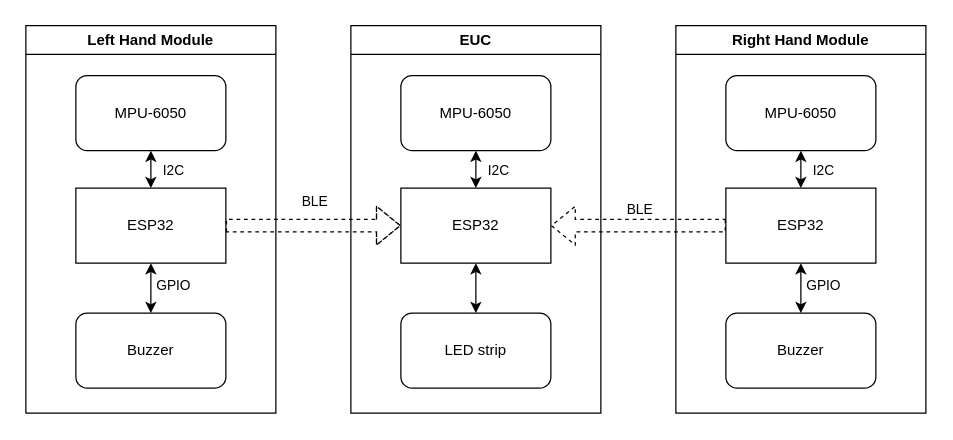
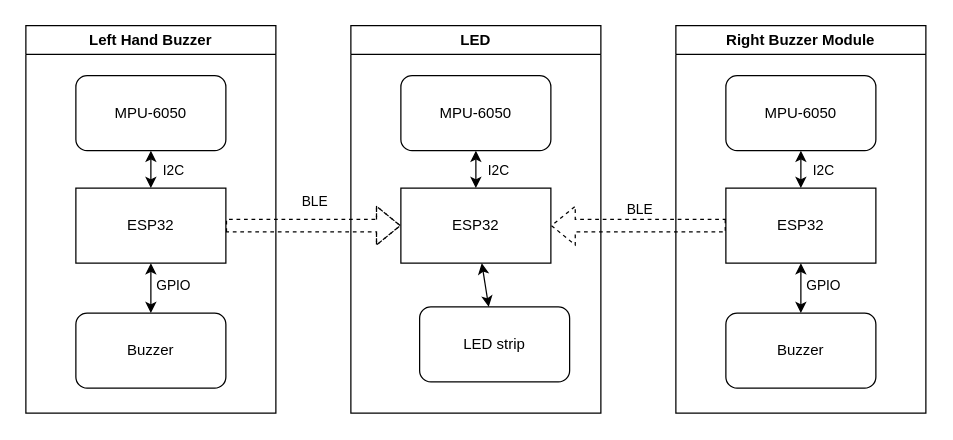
node "Left Hand Module": label "Left Hand Module" -> "Left Hand Buzzer"
node "EUC": label "EUC" -> "LED"
node "Right Hand Module": label "Right Hand Module" -> "Right Buzzer Module"
node "LED strip": moved (476, 351) -> (494, 344)
